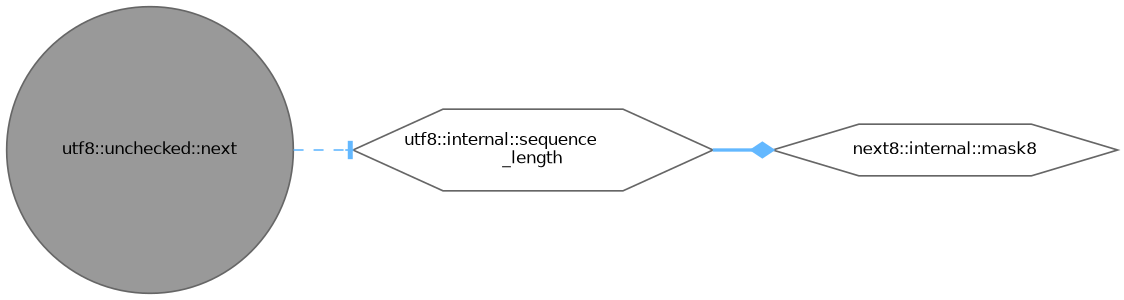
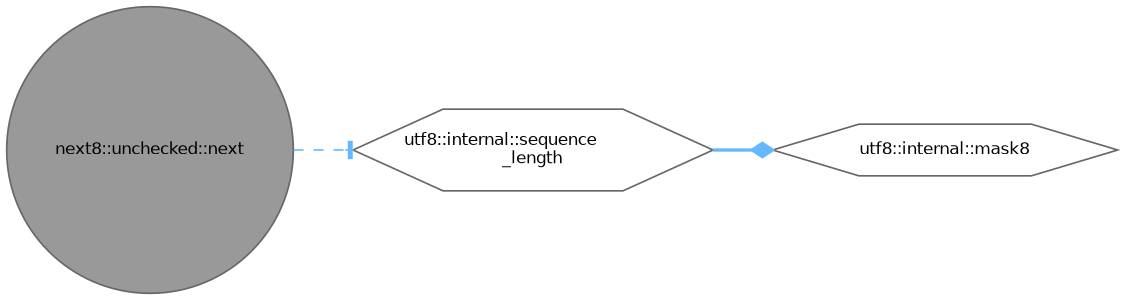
node "utf8::unchecked::next": label "utf8::unchecked::next" -> "next8::unchecked::next"
node "next8::internal::mask8": label "next8::internal::mask8" -> "utf8::internal::mask8"
